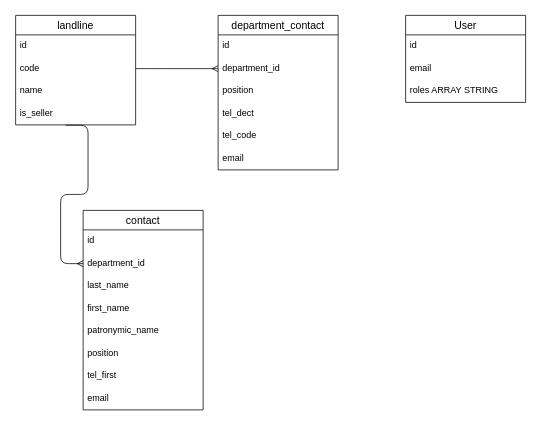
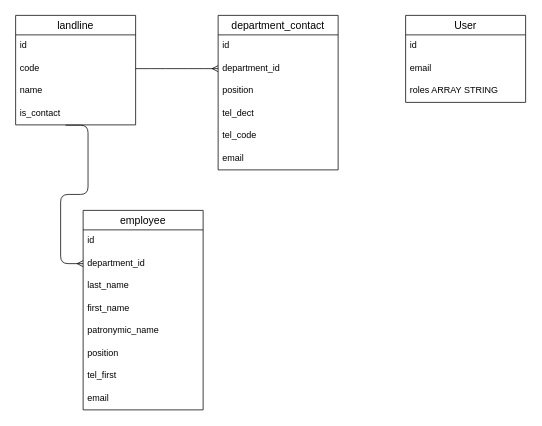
node "is_seller": label "is_seller" -> "is_contact"
node "contact": label "contact" -> "employee"
